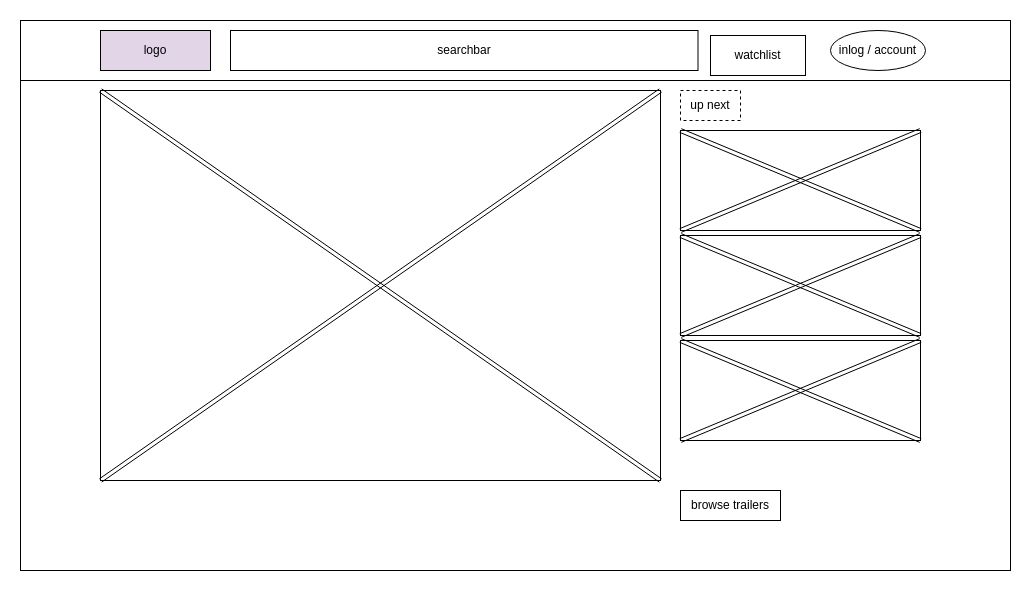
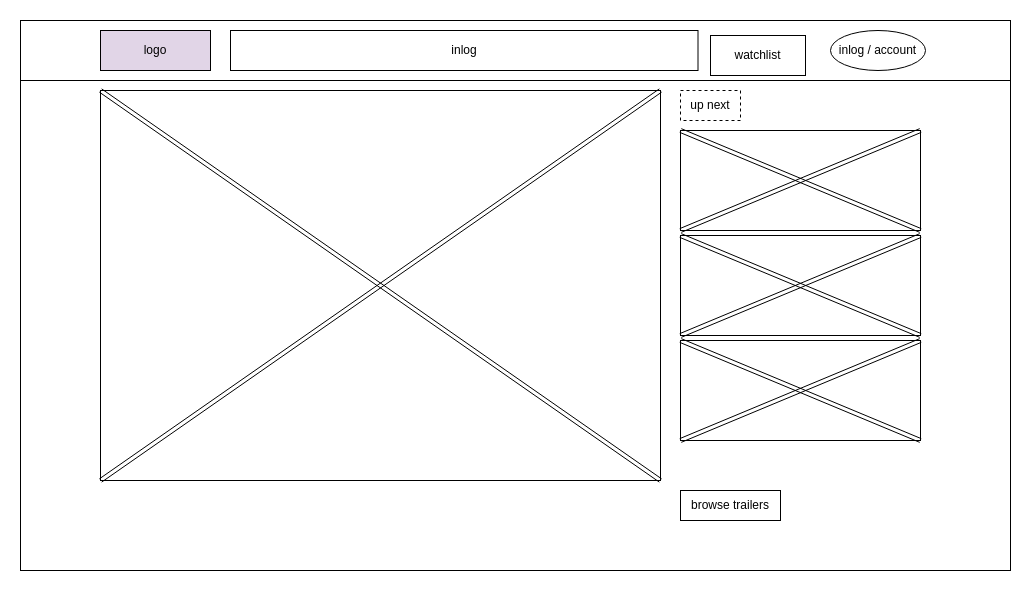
node "searchbar": label "searchbar" -> "inlog"
